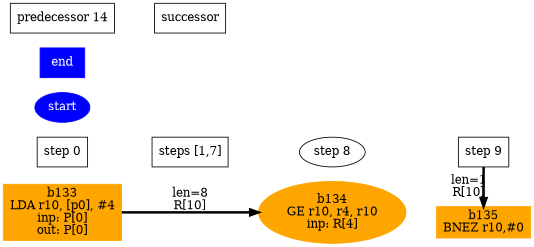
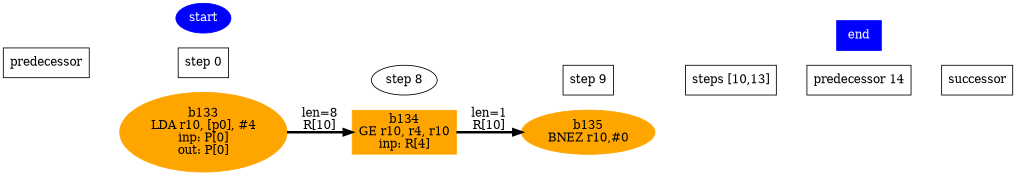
node "predecessor": added
node "steps [10,13]": added
node "steps [1,7]": removed
edge "step 9" -> "b135 BNEZ r10,#0": now "b134 GE r10, r4, r10 inp: R[4]" -> "b135 BNEZ r10,#0"
node "b133 LDA r10, [p0], #4 inp: P[0] out: P[0]": shape box -> ellipse
node "b134 GE r10, r4, r10 inp: R[4]": shape ellipse -> box
node "b135 BNEZ r10,#0": shape box -> ellipse
